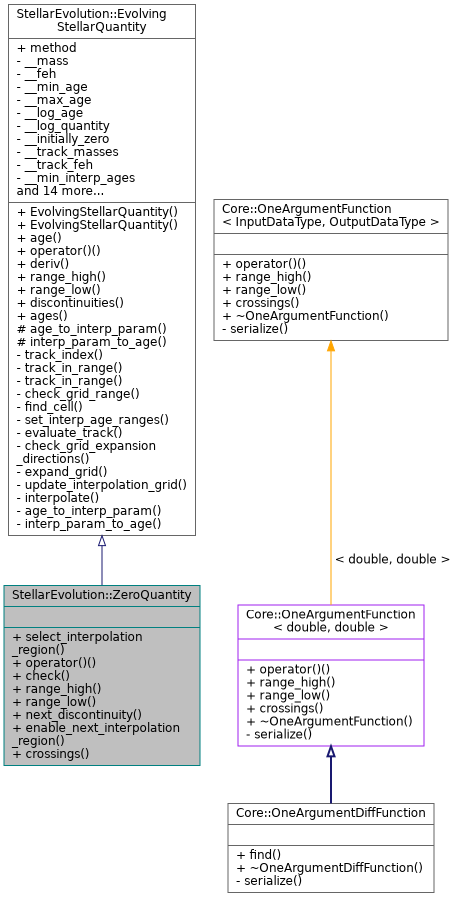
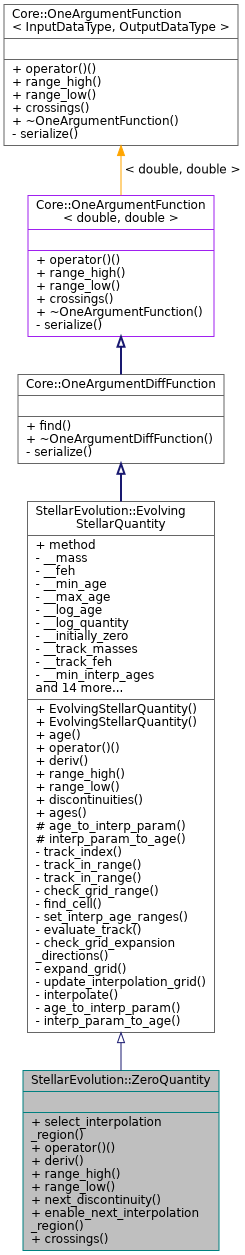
edge "StellarEvolution::Evolving" -> "Core::OneArgumentDiffFunction": added
node "StellarEvolution::ZeroQuantity": text "+ check()" -> "+ deriv()"
